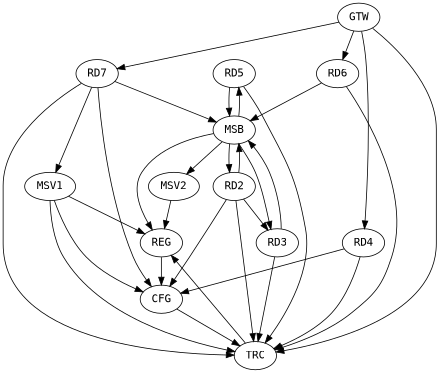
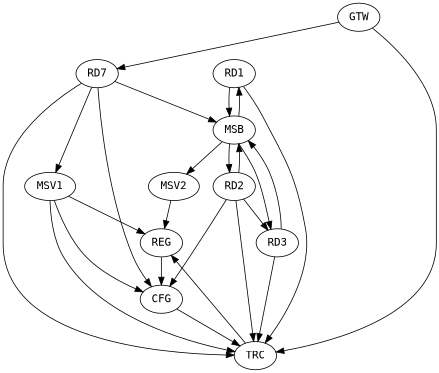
node "RD5": label "RD5" -> "RD1"
node "RD6": removed
edge "MSB" -> "REG": removed
node "RD4": removed
